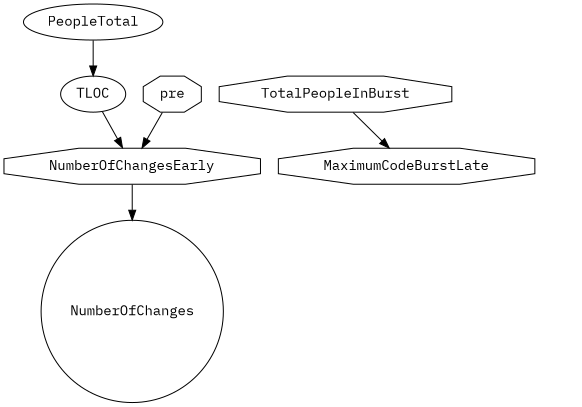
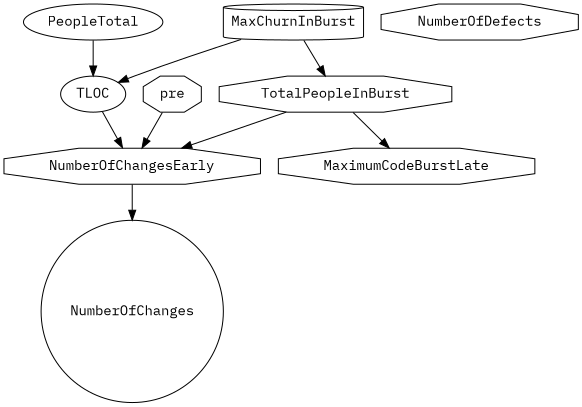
node "MaxChurnInBurst": added
node "NumberOfDefects": added
edge "TotalPeopleInBurst" -> "NumberOfChangesEarly": added
